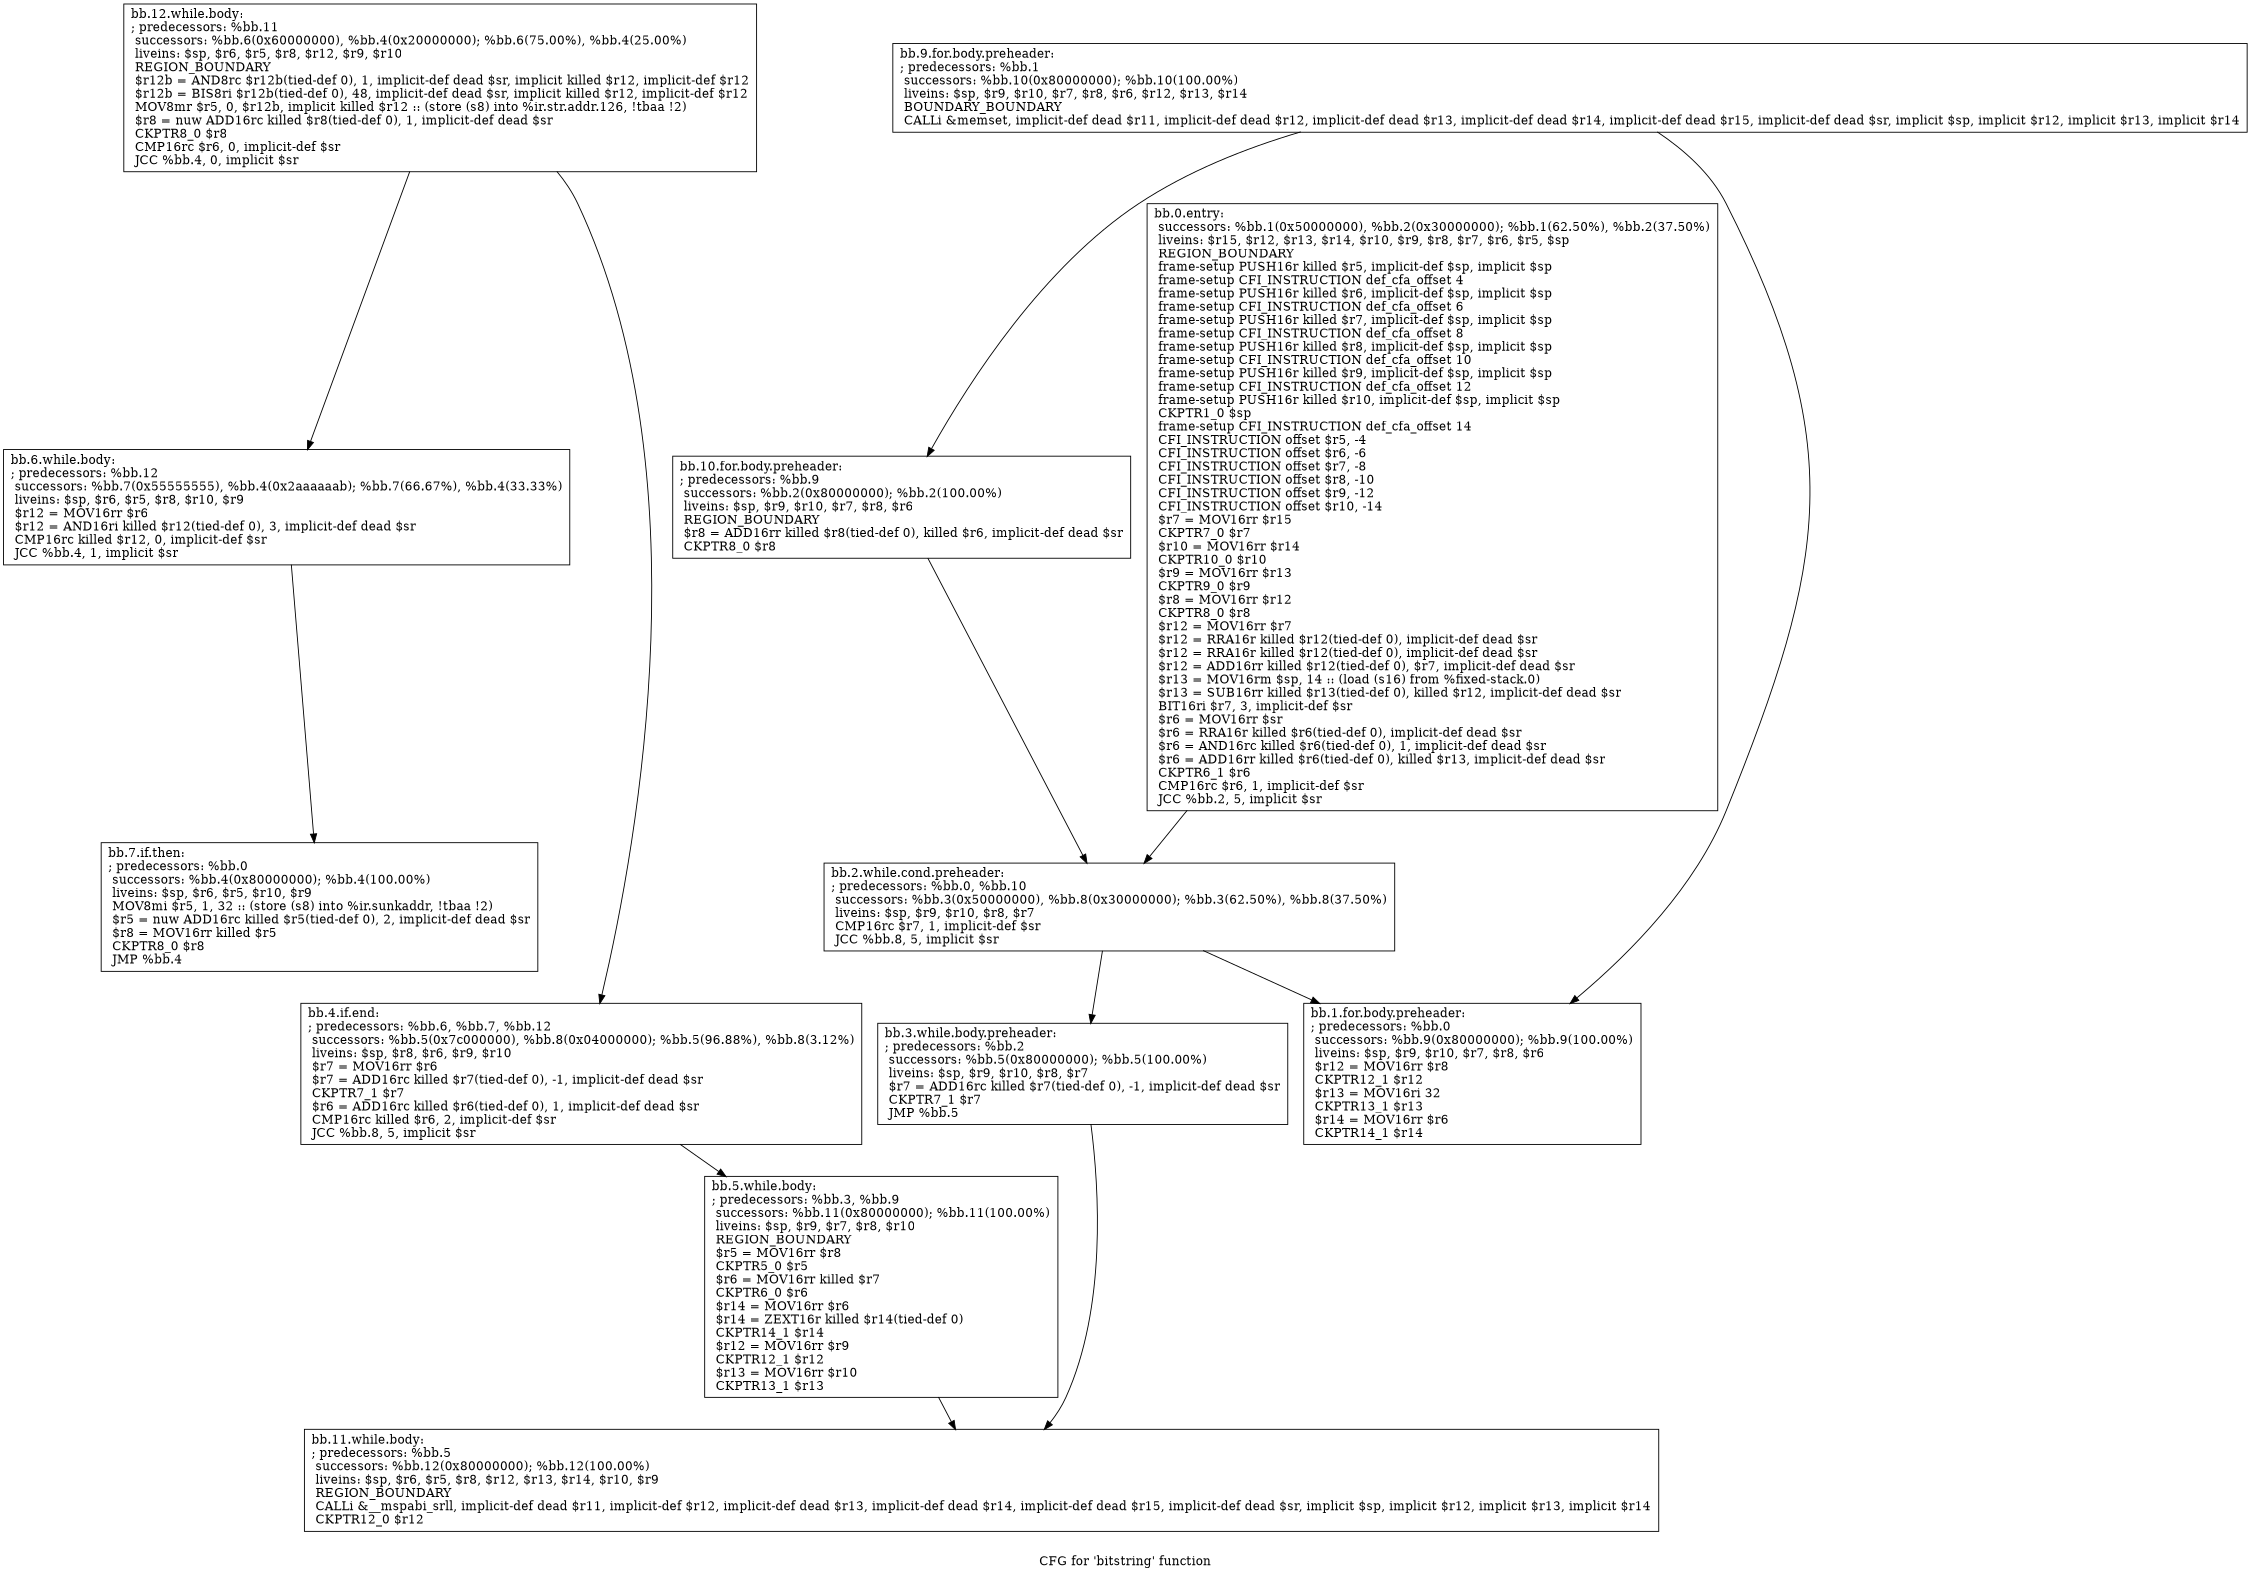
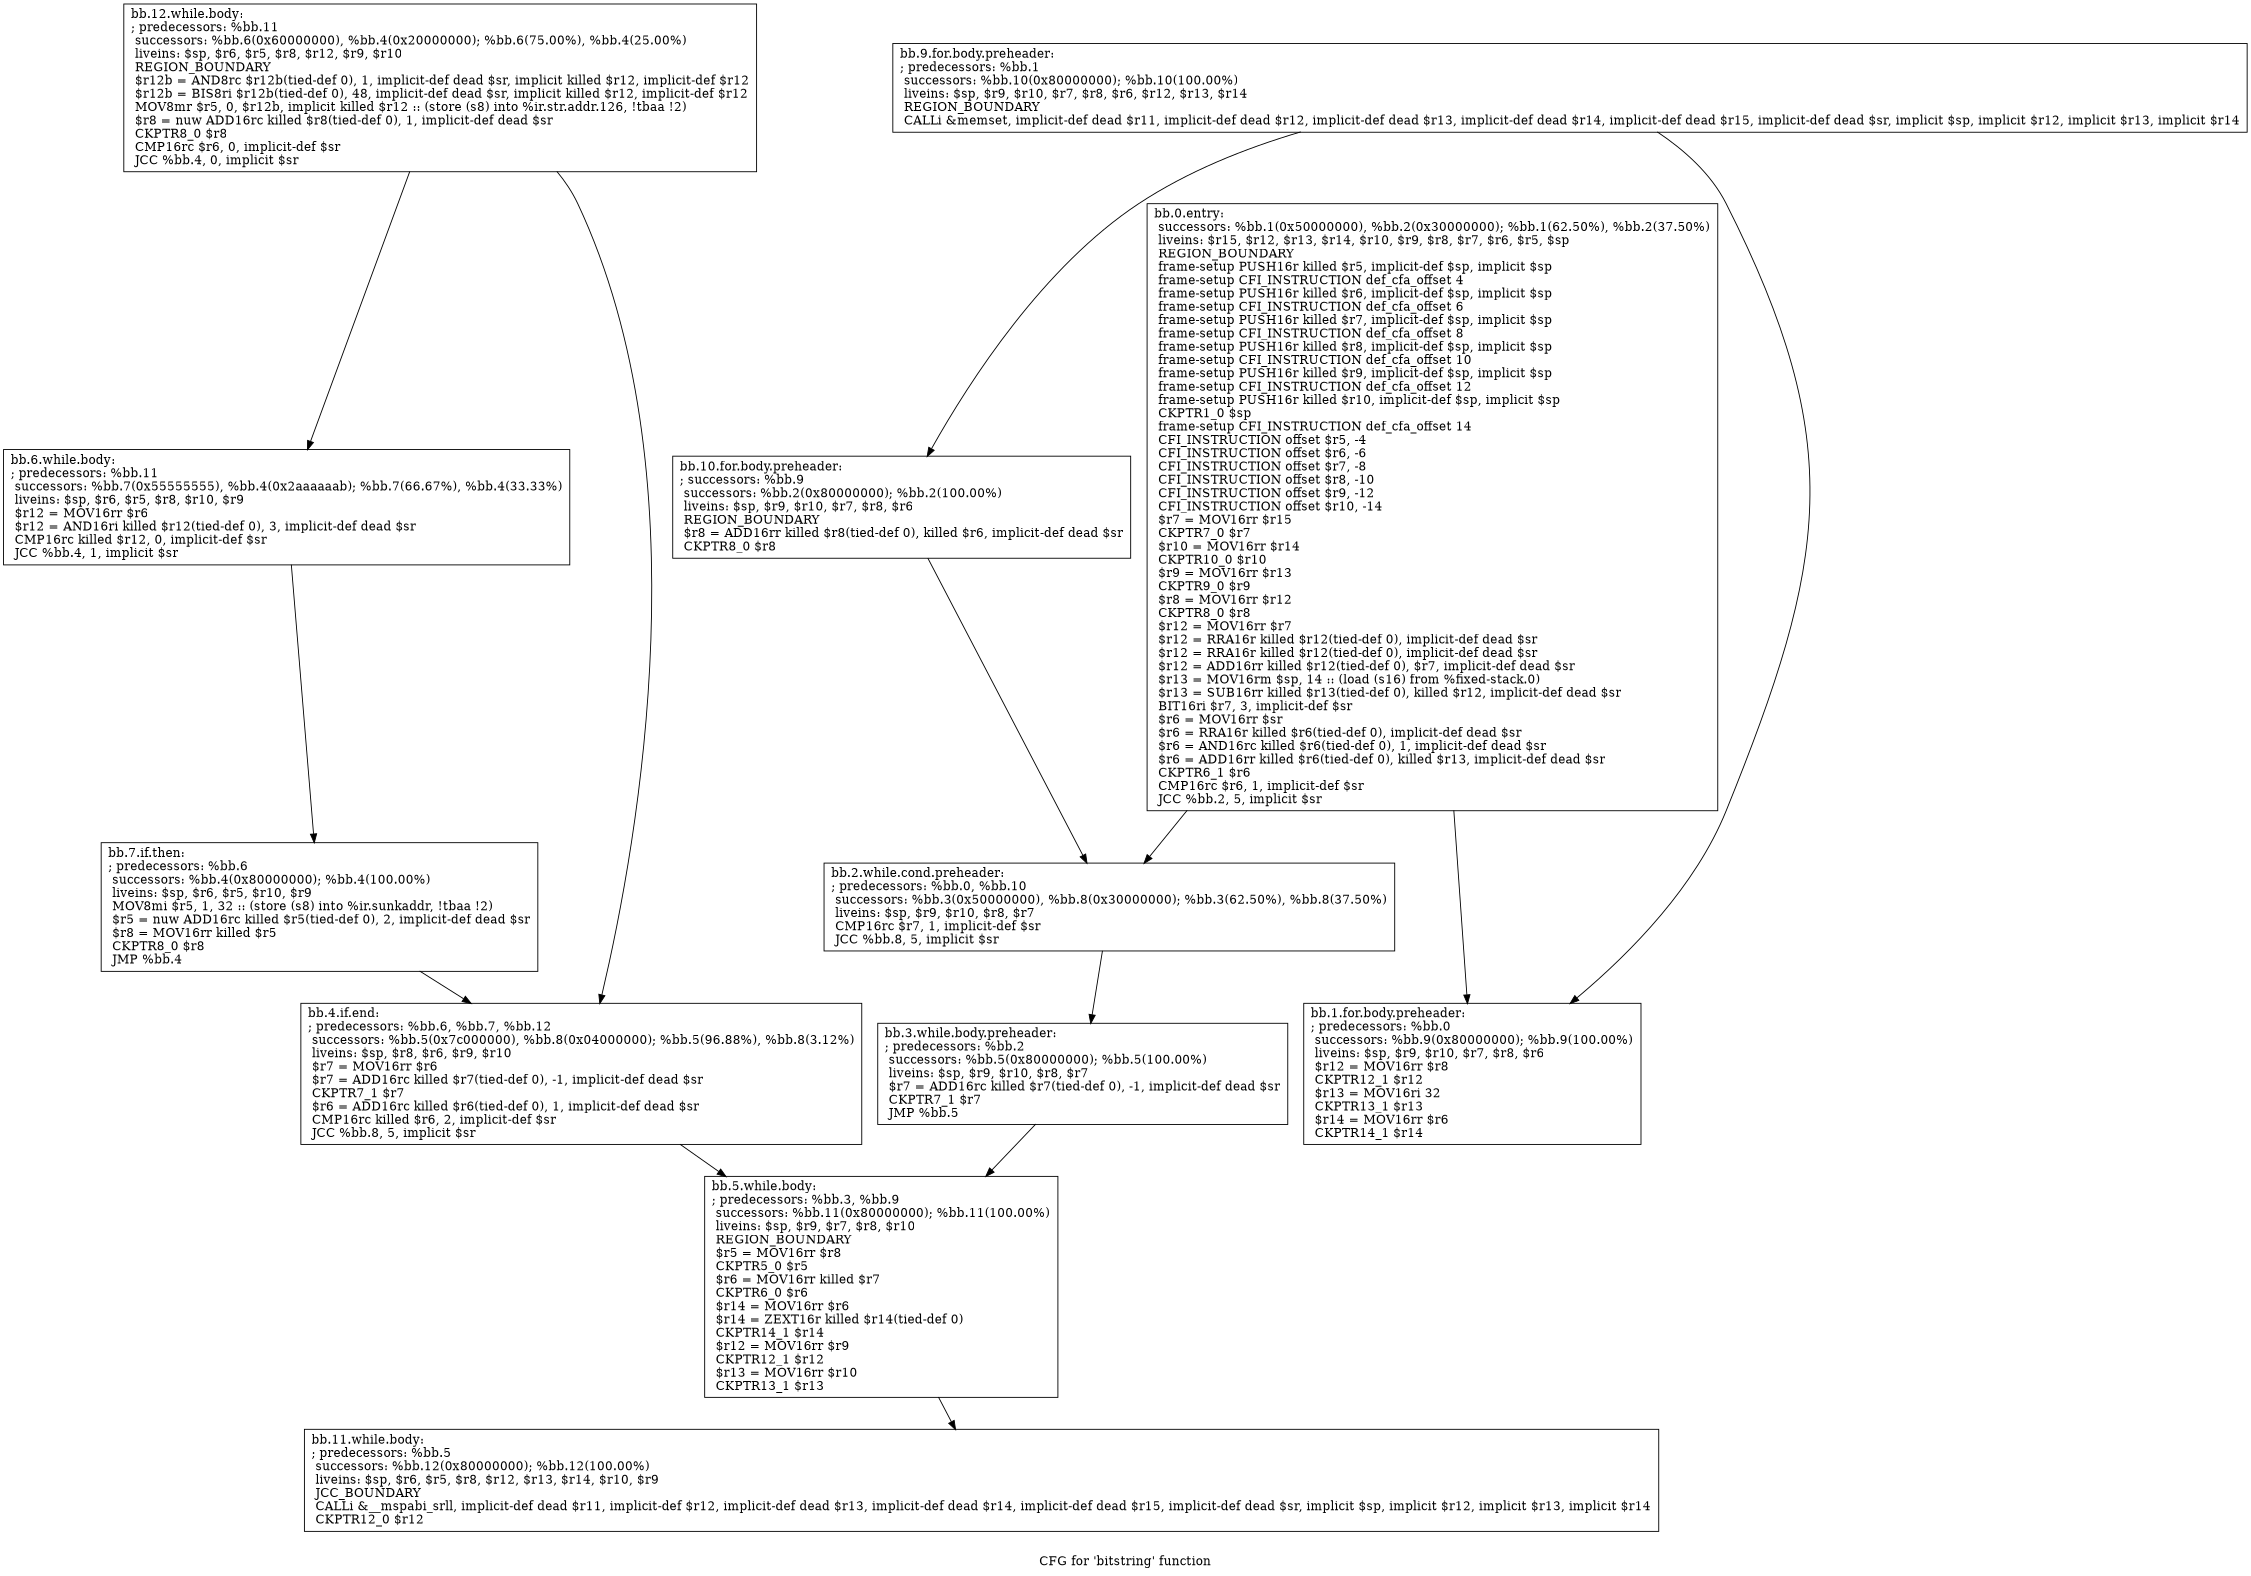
node "bb.9.for.body.preheader:": text "BOUNDARY_BOUNDARY" -> "REGION_BOUNDARY"
node "bb.6.while.body:": text "; predecessors: %bb.12" -> "; predecessors: %bb.11"
node "bb.10.for.body.preheader:": text "; predecessors: %bb.9" -> "; successors: %bb.9"
node "bb.7.if.then:": text "; predecessors: %bb.0" -> "; predecessors: %bb.6"
edge "bb.2.while.cond.preheader:" -> "bb.1.for.body.preheader:": now "bb.0.entry:" -> "bb.1.for.body.preheader:"
edge "bb.7.if.then:" -> "bb.4.if.end:": added
edge "bb.3.while.body.preheader:" -> "bb.11.while.body:": now "bb.3.while.body.preheader:" -> "bb.5.while.body:"
node "bb.11.while.body:": text "REGION_BOUNDARY" -> "JCC_BOUNDARY"
